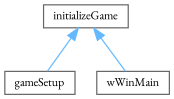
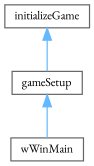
edge "wWinMain" -> "initializeGame": now "wWinMain" -> "gameSetup"
